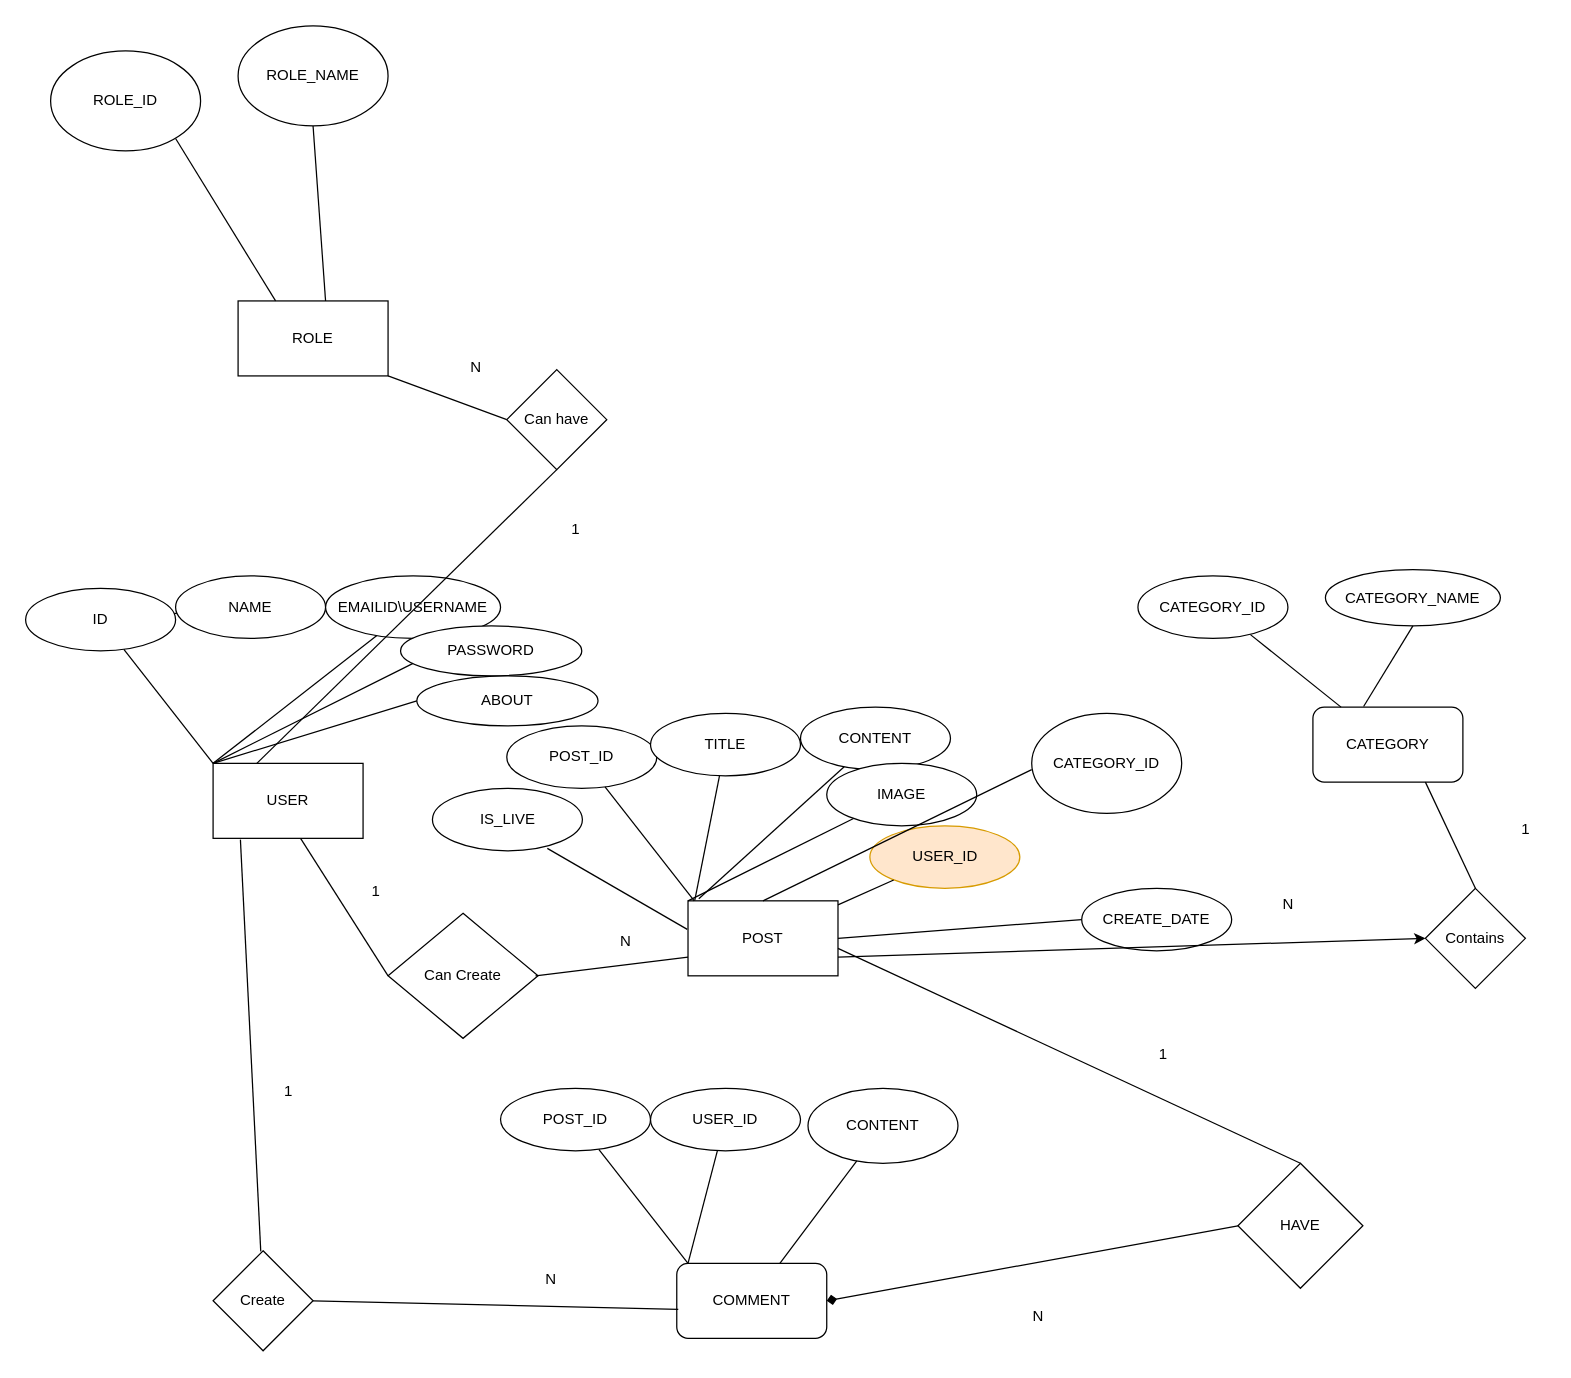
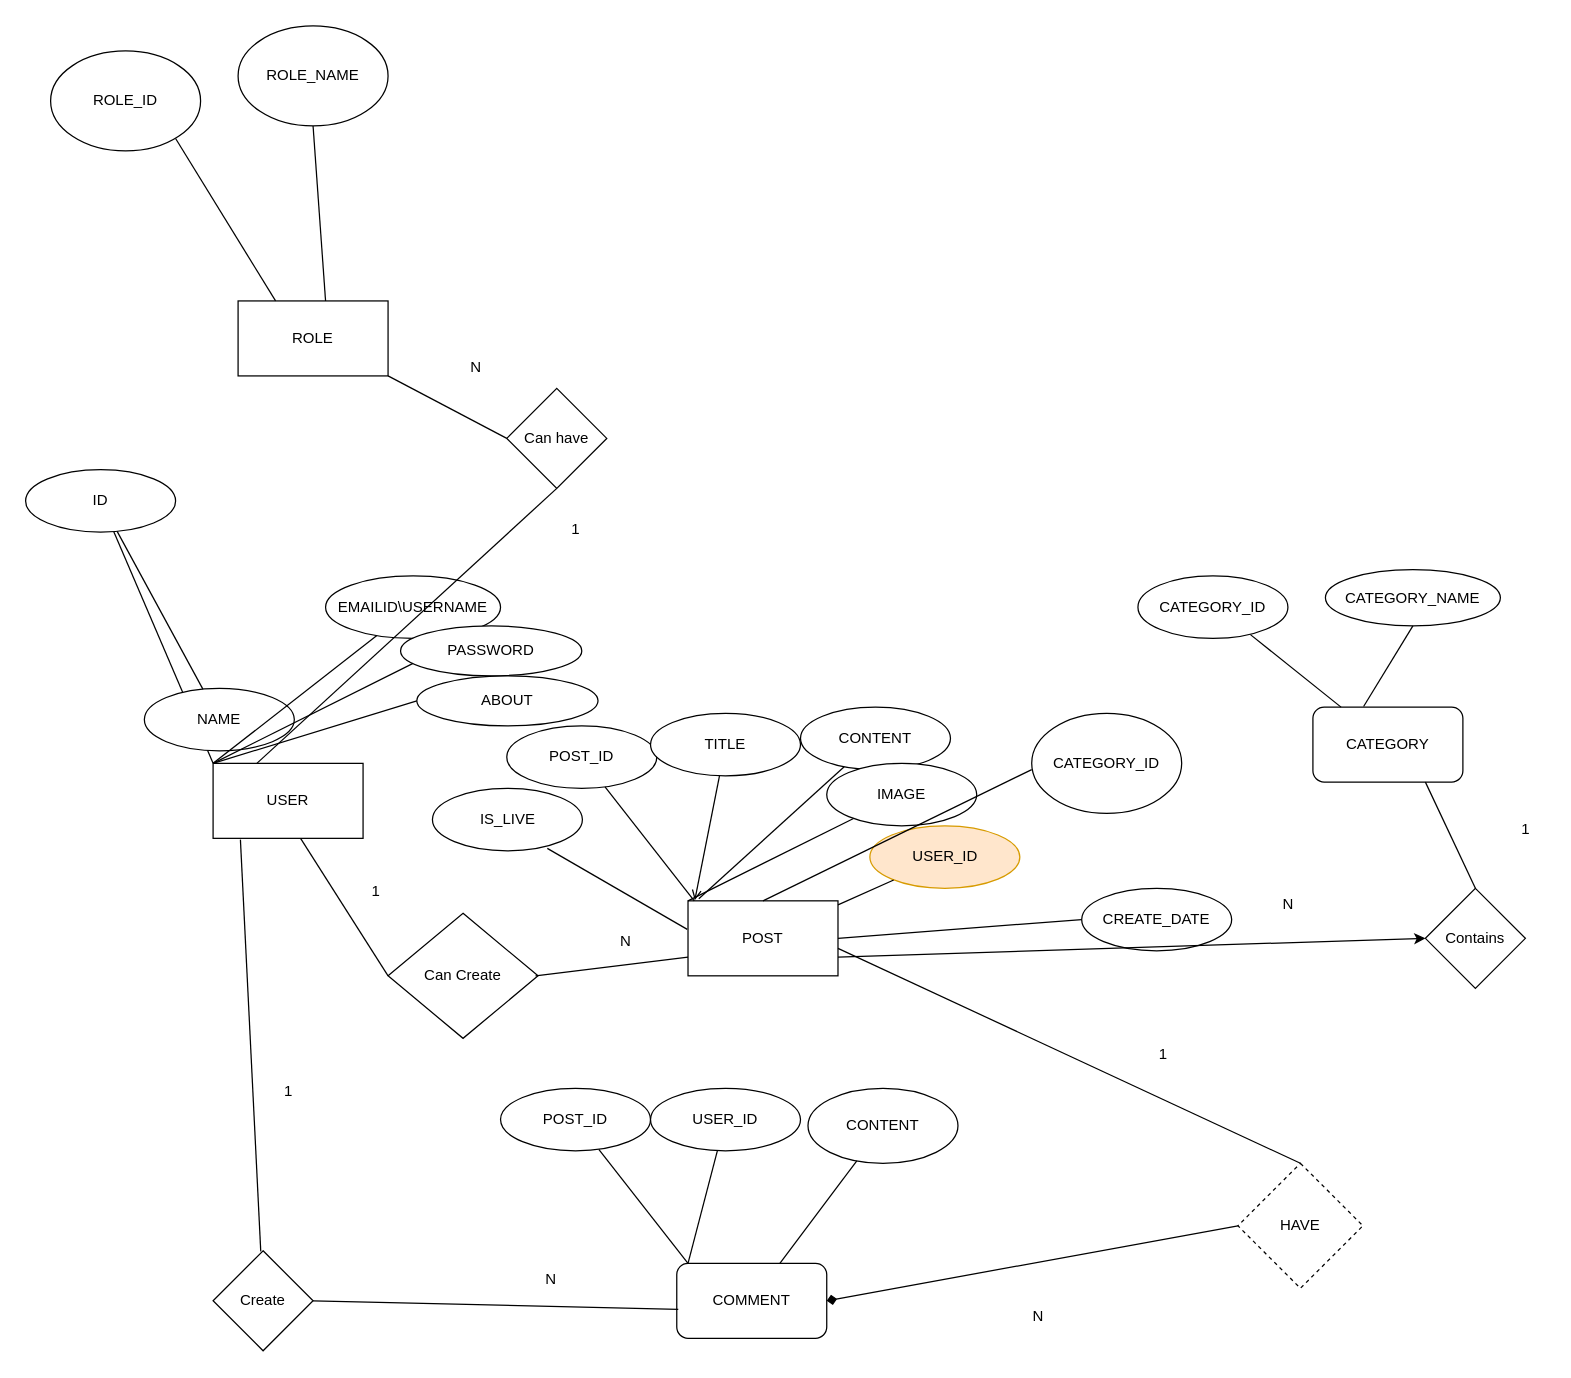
node "Can have": moved (557, 419) -> (557, 438)
node "NAME": moved (251, 607) -> (219, 719)
node "ID": moved (101, 619) -> (101, 501)
edge "TITLE" -- "POST": arrowhead none -> open
node "HAVE": style solid -> dashed
